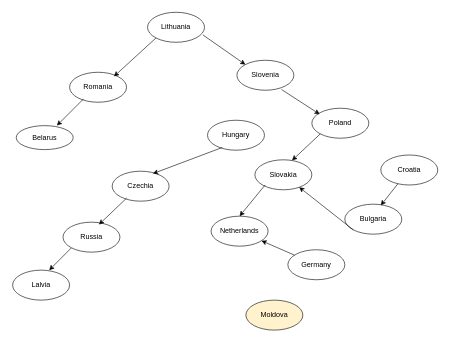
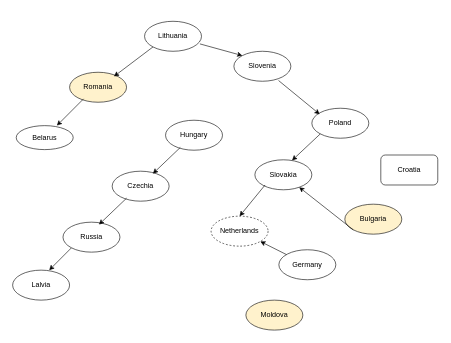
node "Lithuania": moved (176, 27) -> (173, 36)
node "Slovenia": moved (265, 75) -> (262, 66)
node "Romania": fillcolor #ffffff -> #fff2cc
node "Hungary": moved (236, 135) -> (194, 135)
node "Croatia": shape ellipse -> rounded rectangle
edge "Croatia" -> "Bulgaria": removed
node "Bulgaria": fillcolor #ffffff -> #fff2cc
node "Netherlands": style solid -> dashed
node "Germany": moved (316, 265) -> (307, 265)
